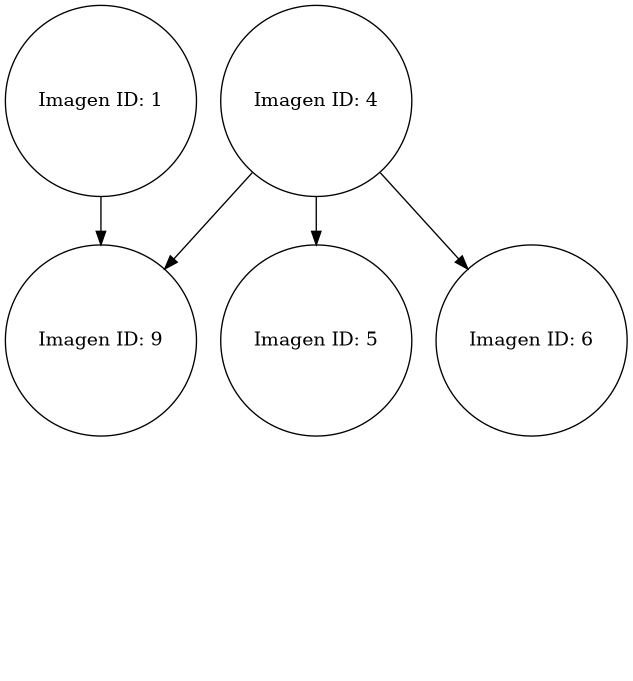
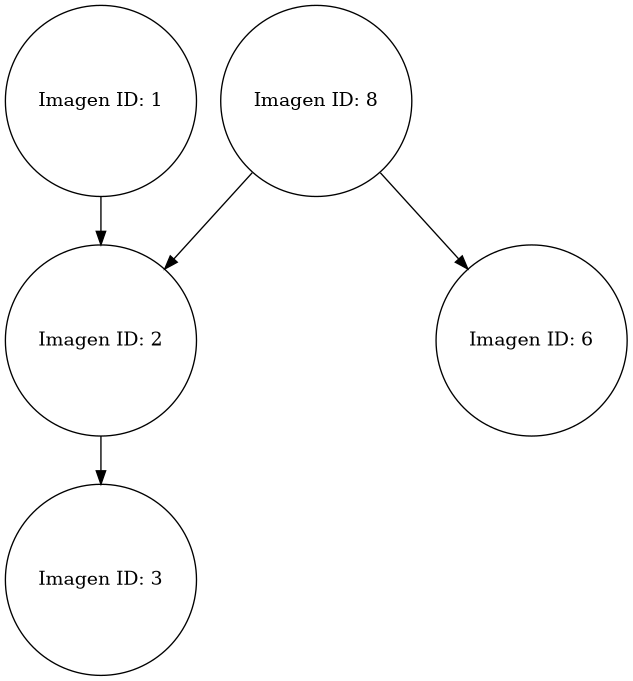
node "Imagen ID: 4": label "Imagen ID: 4" -> "Imagen ID: 8"
node "Imagen ID: 9": label "Imagen ID: 9" -> "Imagen ID: 2"
node "Imagen ID: 5": removed
node "Imagen ID: 3": added
